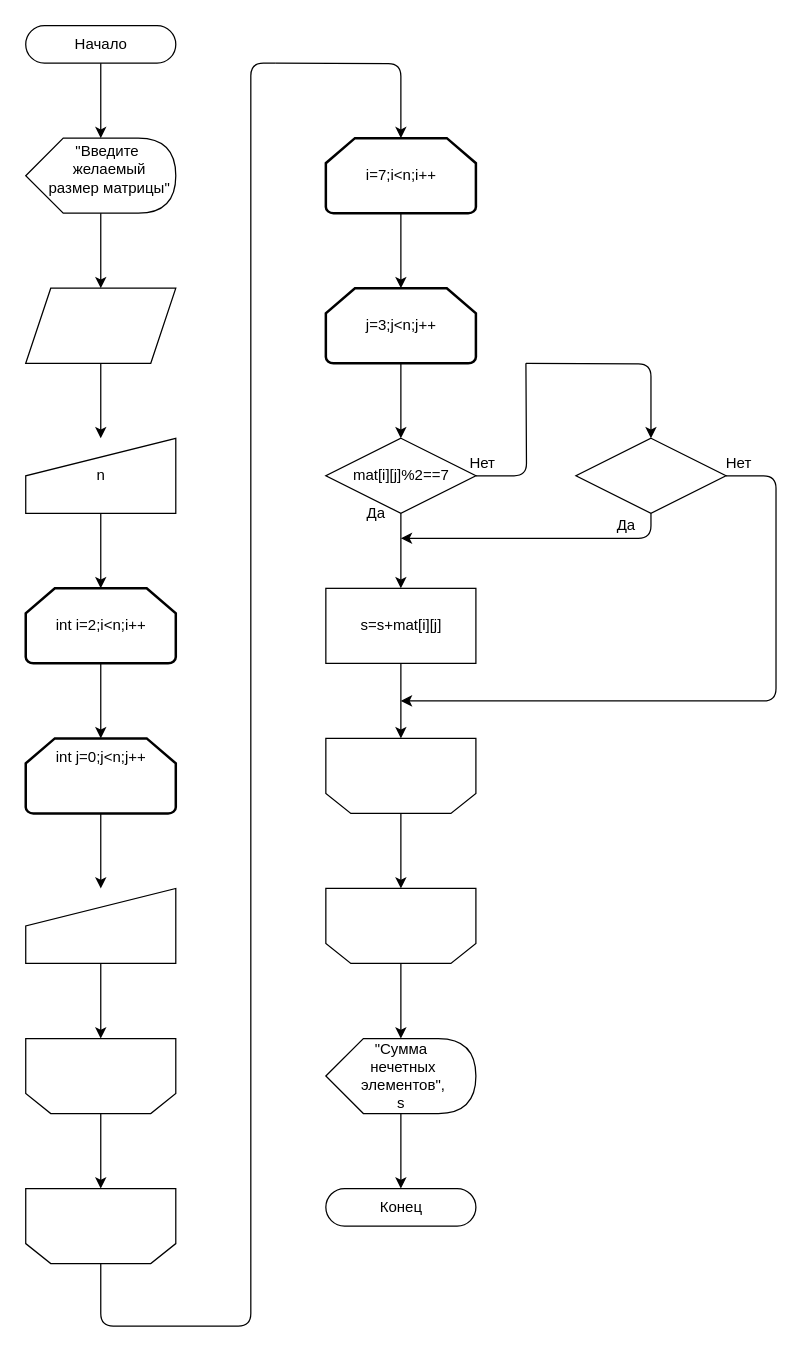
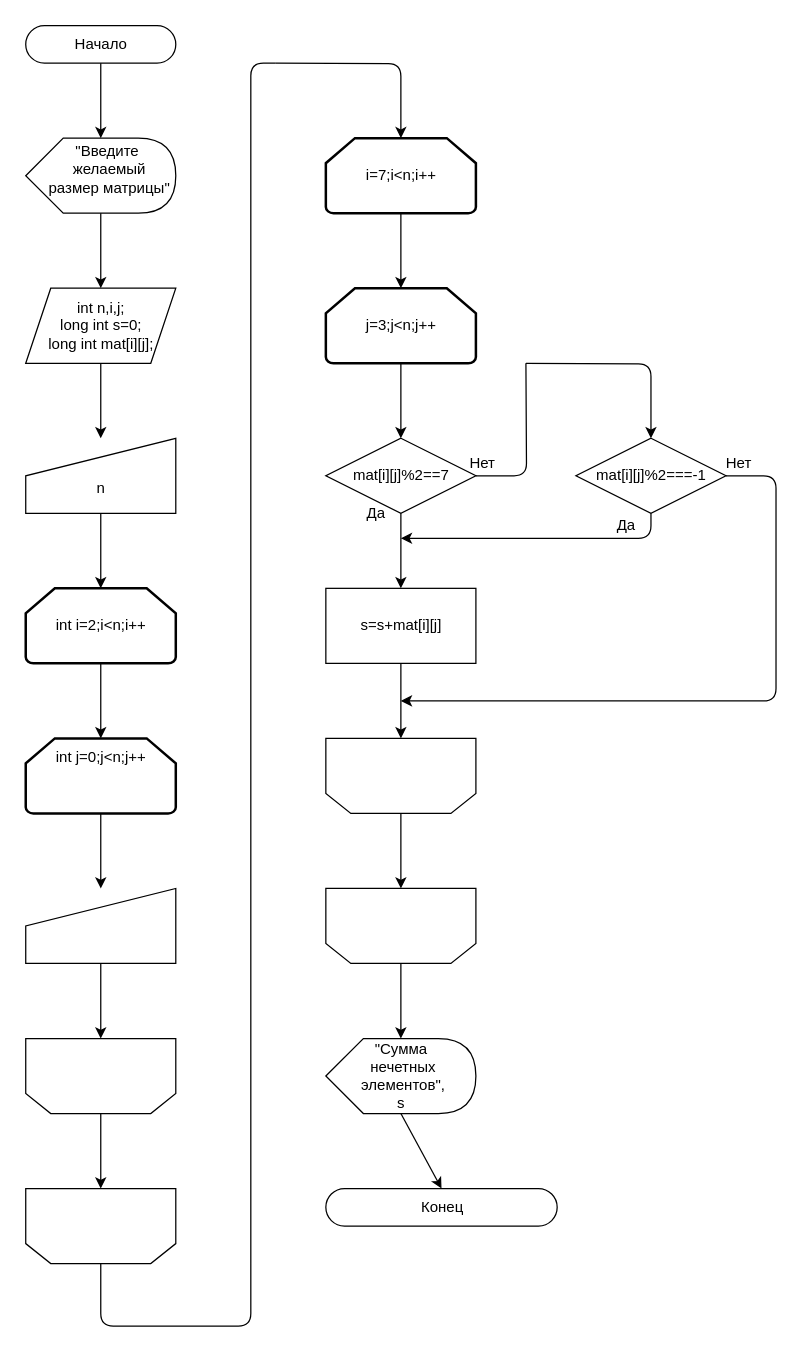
node "int n,i,j; long int s=0; long int mat[i][j];": added
node "n": moved (101, 476) -> (101, 488)
node "mat[i][j]%2===-1": added
node "Конец": size 150x38 -> 231x38
